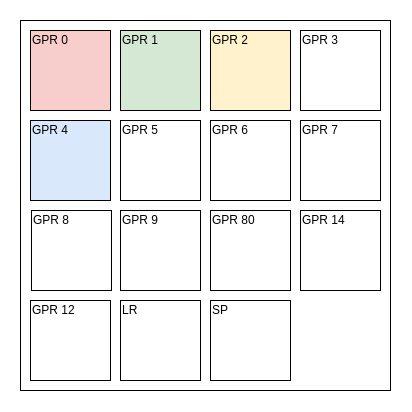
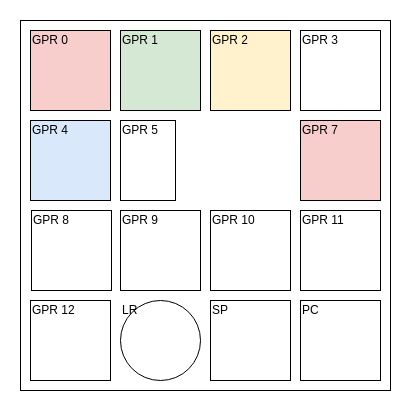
node "GPR 5": size 80x80 -> 55x80
node "GPR 6": removed
node "GPR 7": fillcolor #ffffff -> #f8cecc
node "GPR 80": label "GPR 80" -> "GPR 10"
node "GPR 14": label "GPR 14" -> "GPR 11"
node "LR": shape rectangle -> ellipse
node "PC": added
